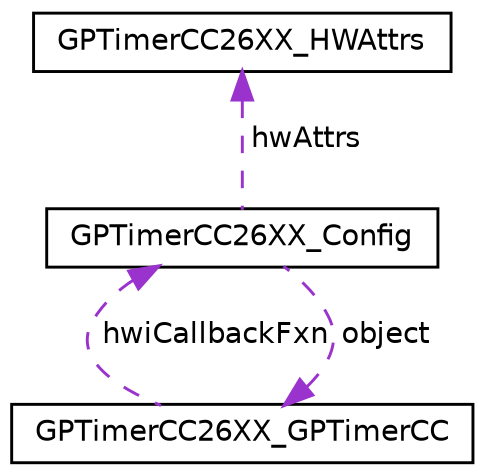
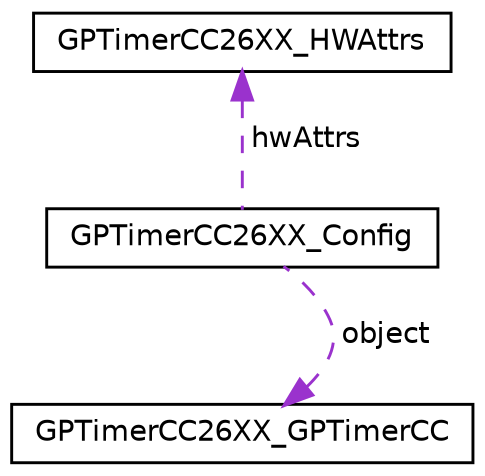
edge "GPTimerCC26XX_GPTimerCC" -> "GPTimerCC26XX_Config": removed, label "hwiCallbackFxn"
